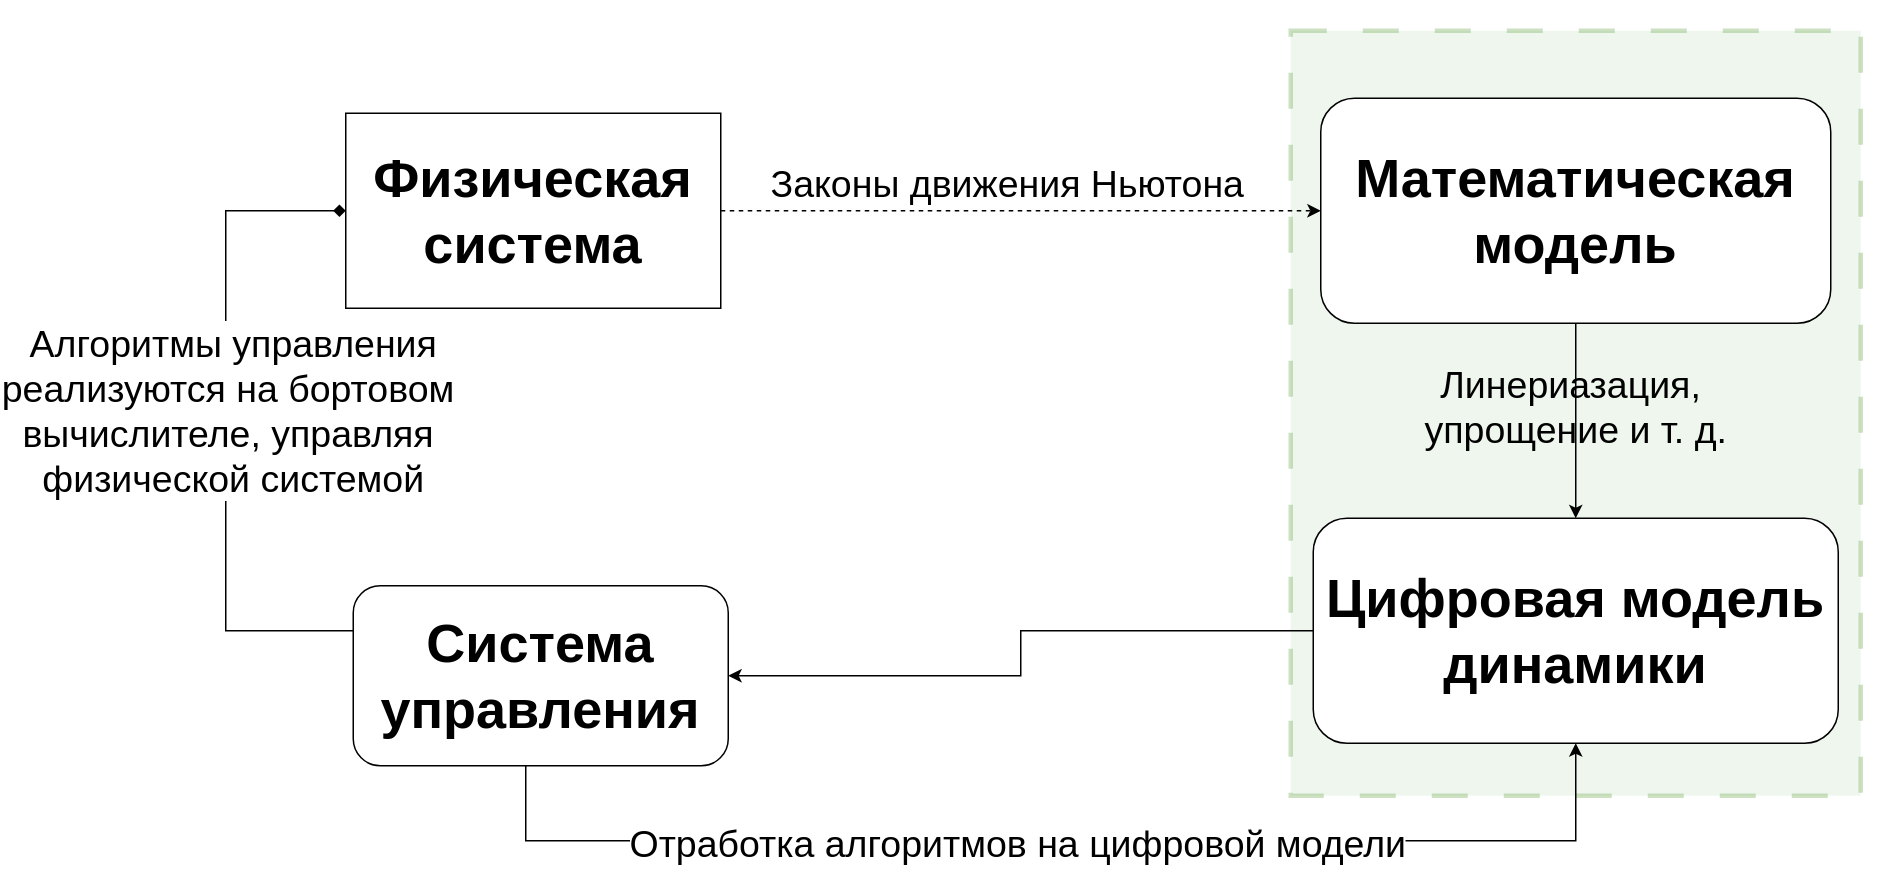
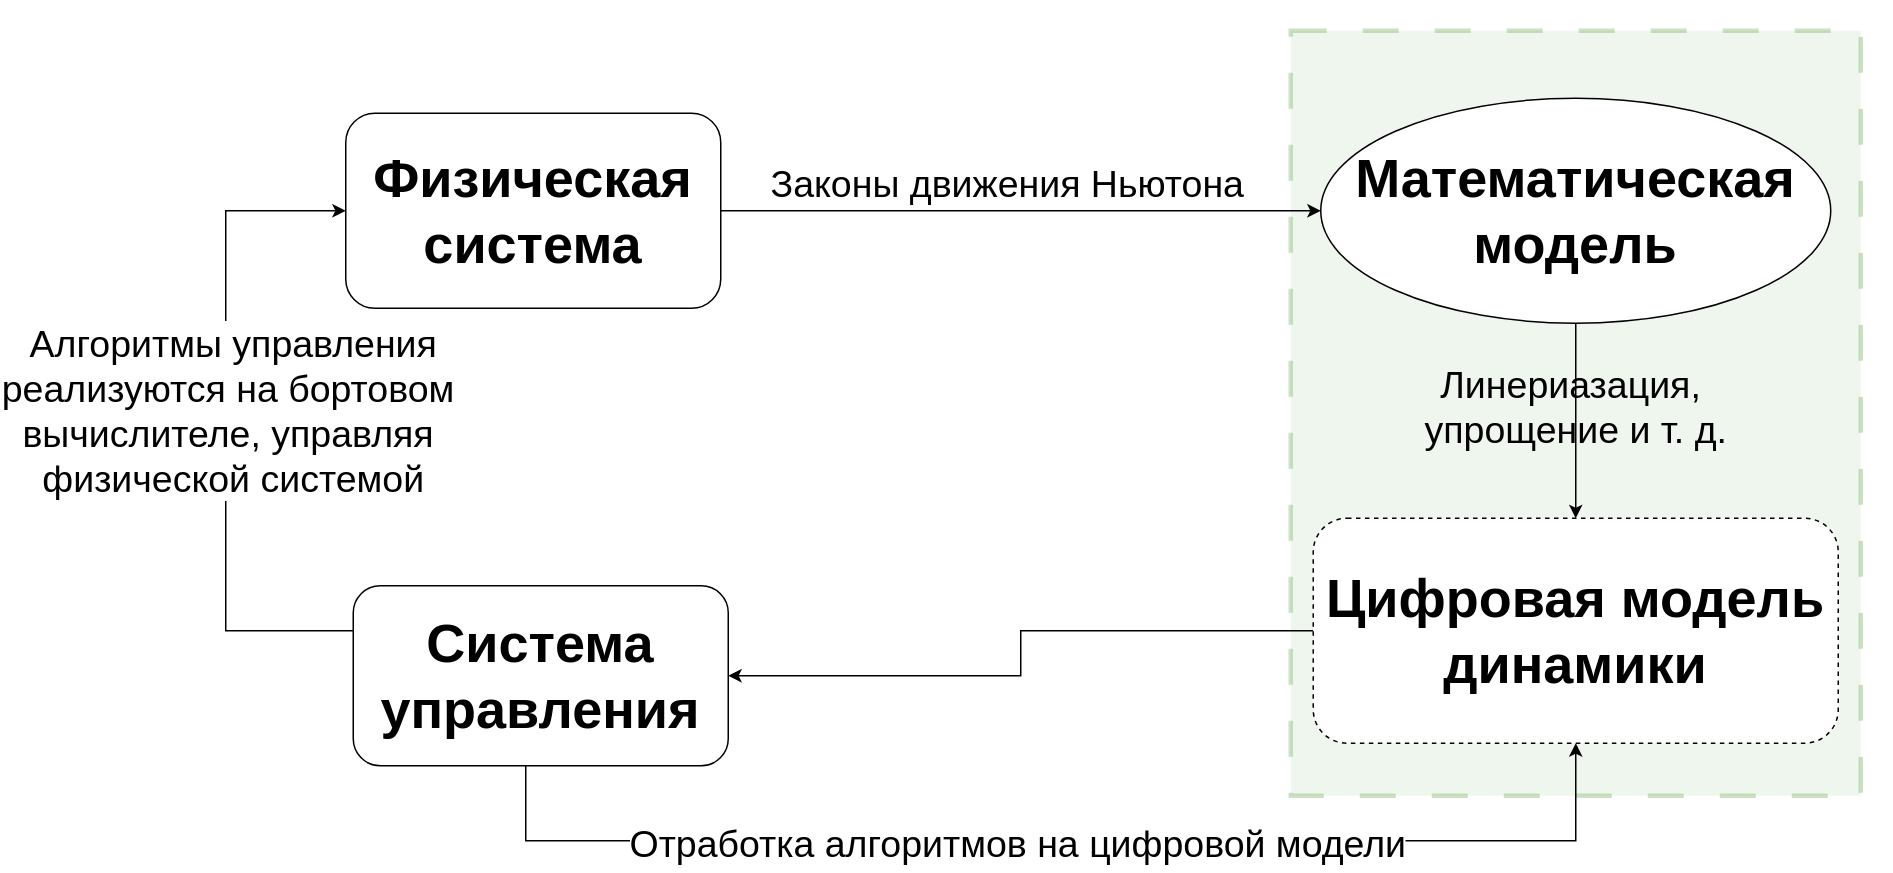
edge "Система управления" -> "Физическая система": arrowhead diamond -> classic
node "Физическая система": shape rectangle -> rounded rectangle
edge "Физическая система" -> "Математическая модель": style dashed -> solid
node "Математическая модель": shape rounded rectangle -> ellipse
node "Цифровая модель динамики": style solid -> dashed
